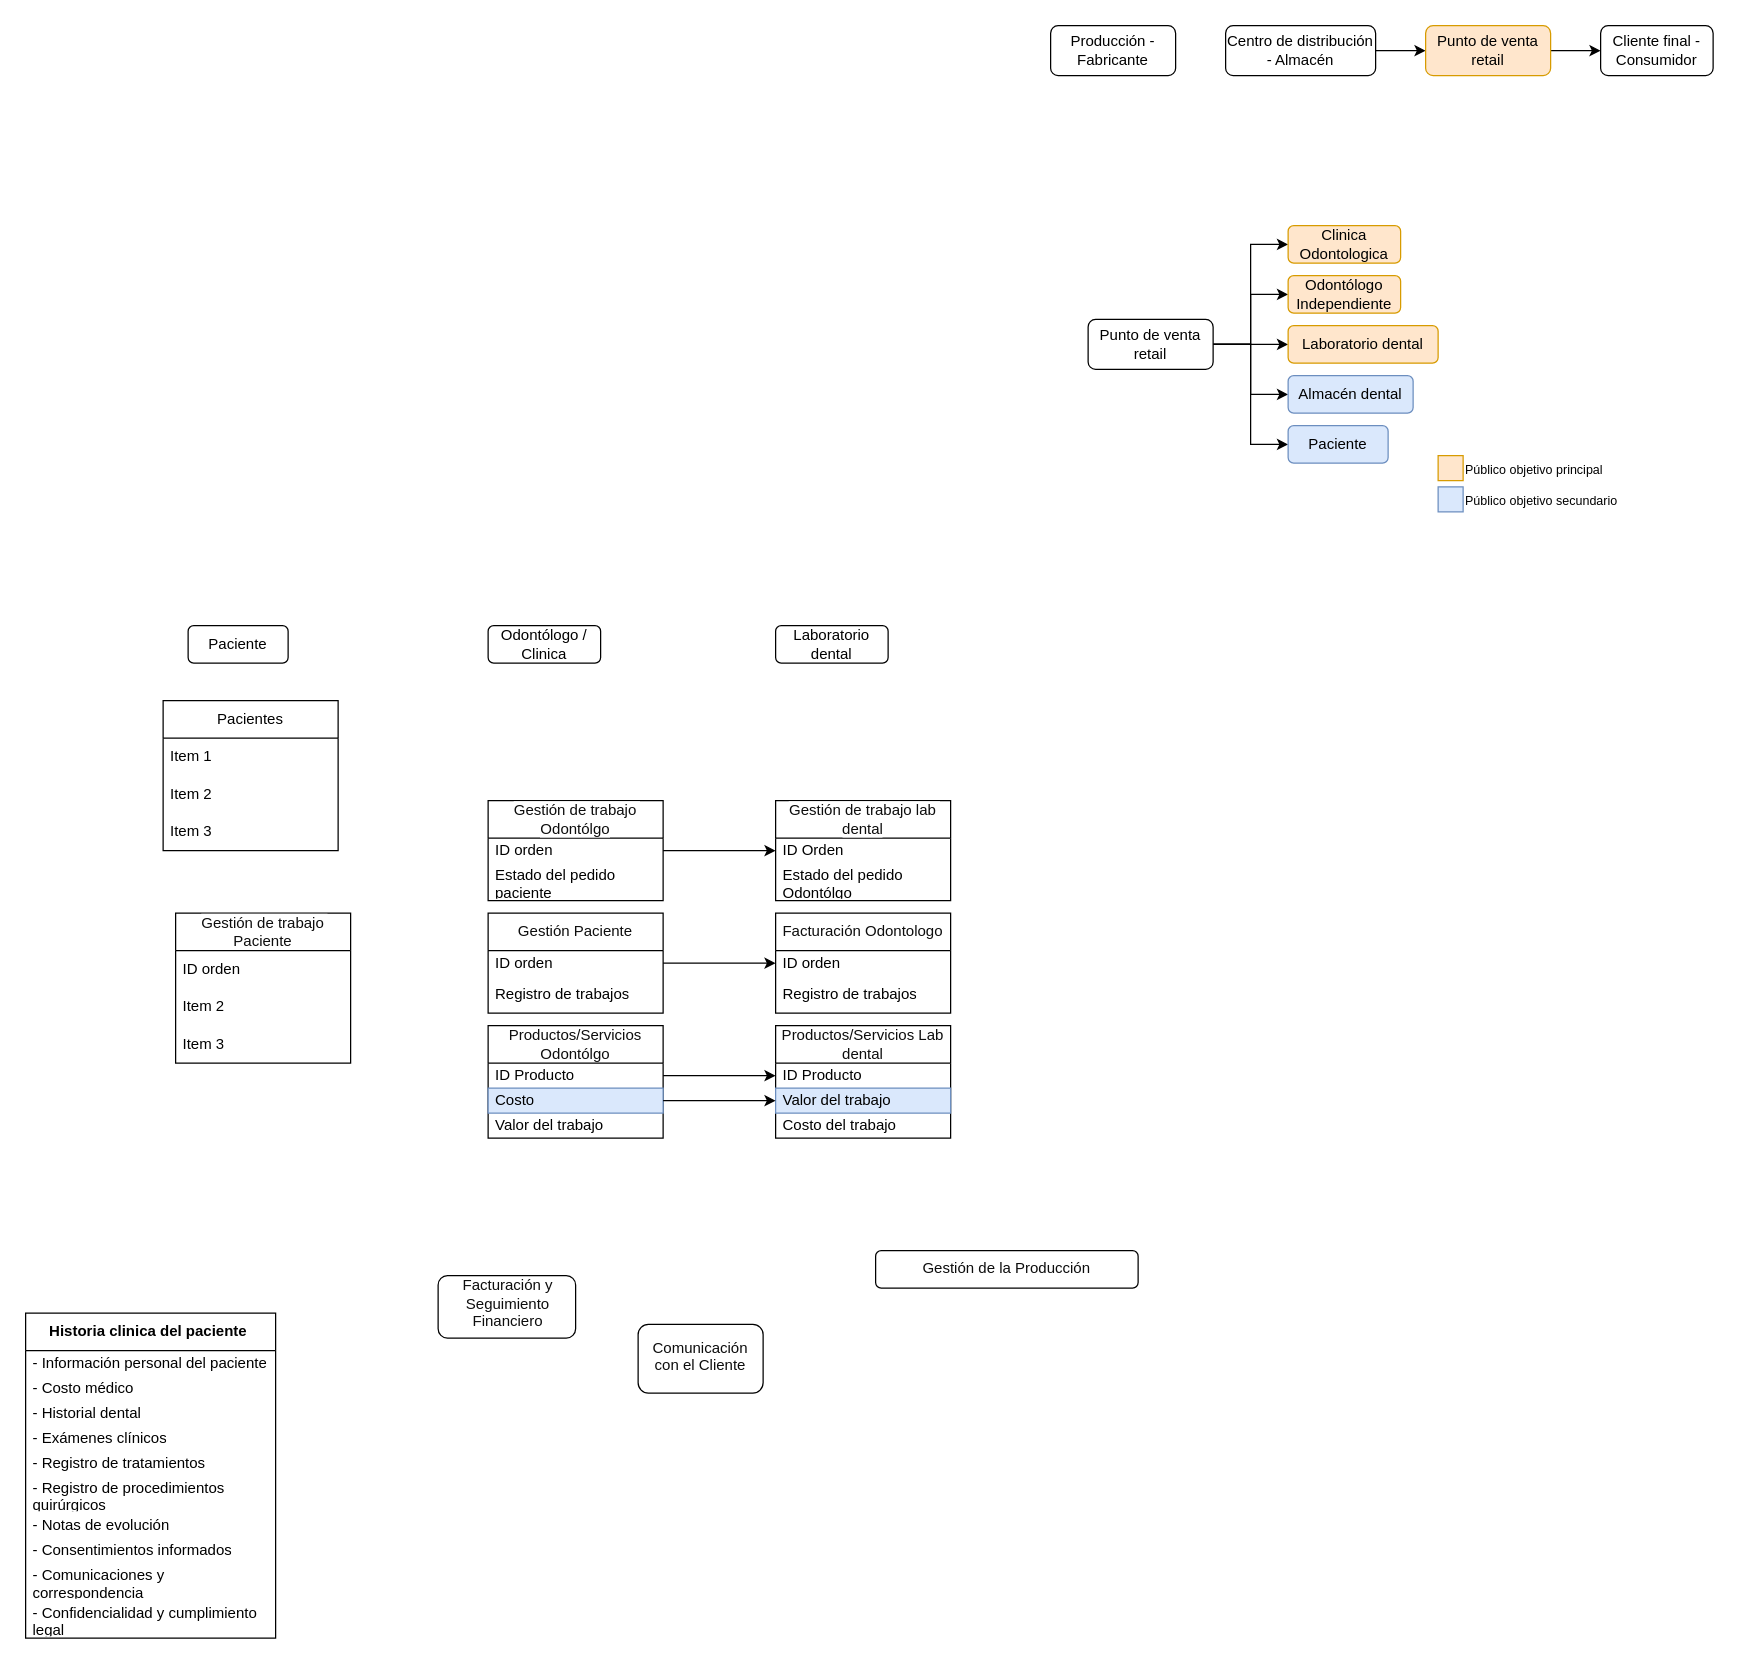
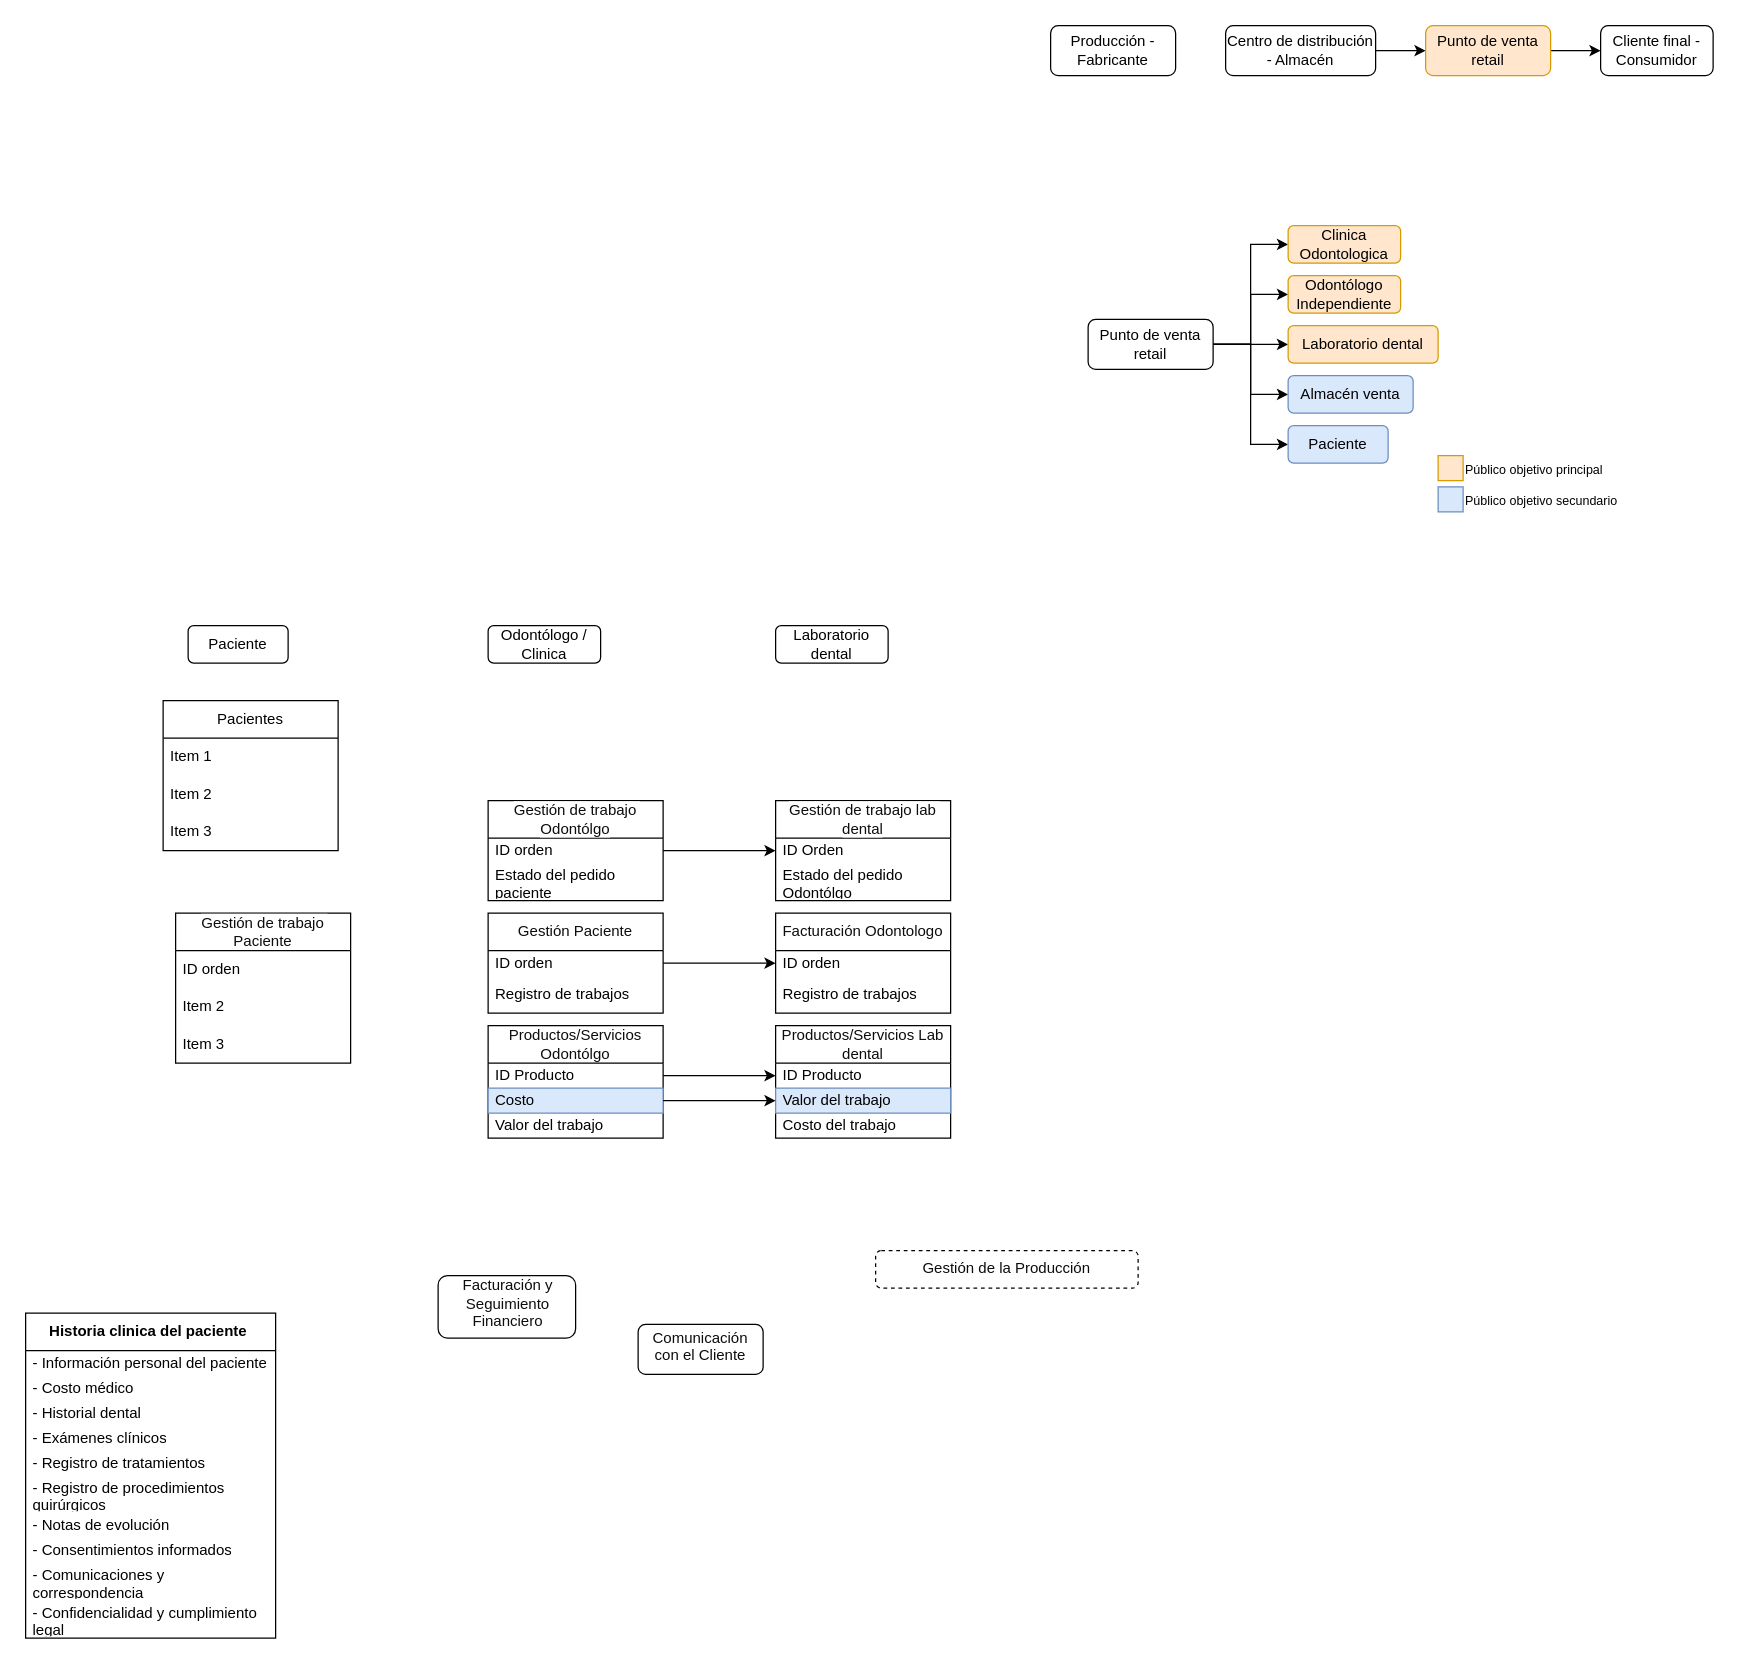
node "Almacén dental": label "Almacén dental" -> "Almacén venta"
node "Gestión de la Producción": style solid -> dashed
node "Comunicación con el Cliente": size 125x69 -> 125x50
